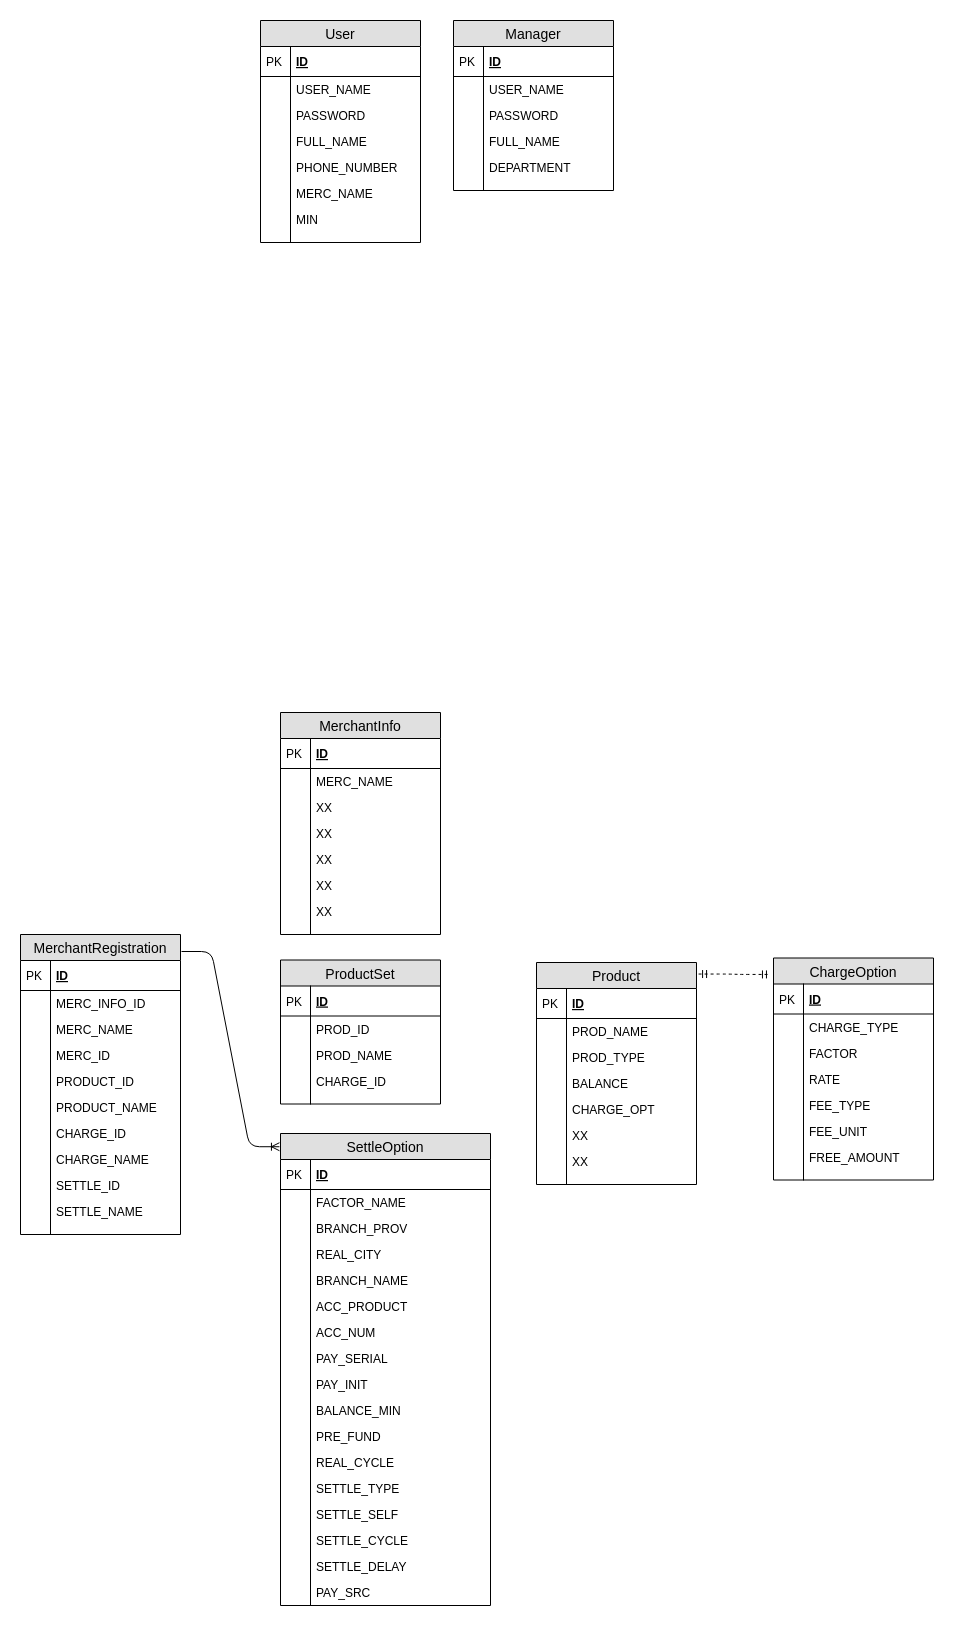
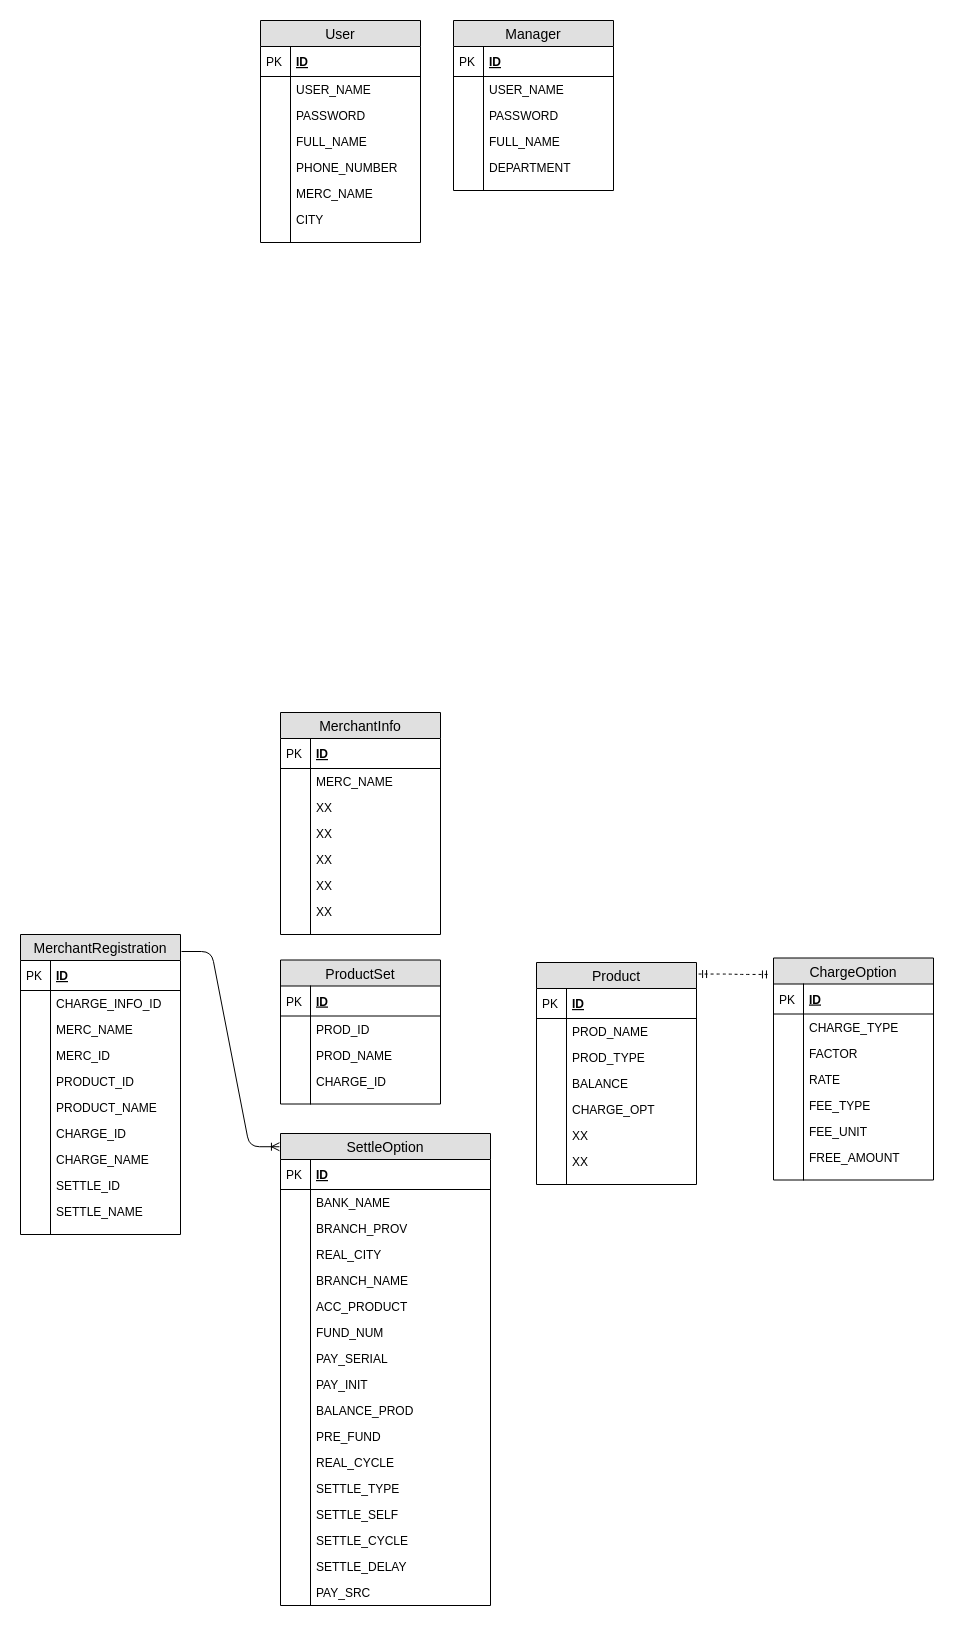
node "MIN": label "MIN" -> "CITY"
node "MERC_INFO_ID": label "MERC_INFO_ID" -> "CHARGE_INFO_ID"
node "FACTOR_NAME": label "FACTOR_NAME" -> "BANK_NAME"
node "ACC_NUM": label "ACC_NUM" -> "FUND_NUM"
node "BALANCE_MIN": label "BALANCE_MIN" -> "BALANCE_PROD"
